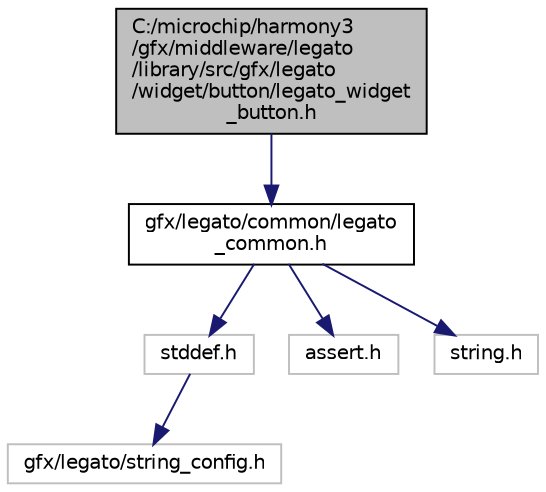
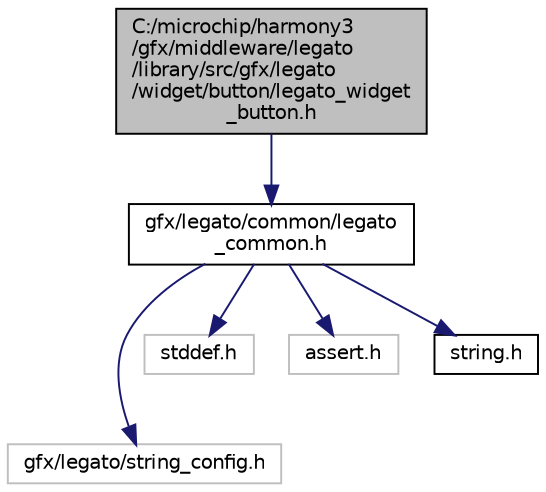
node "string.h": color grey75 -> black
edge "stddef.h" -> "gfx/legato/string_config.h": now "gfx/legato/common/legato _common.h" -> "gfx/legato/string_config.h"
